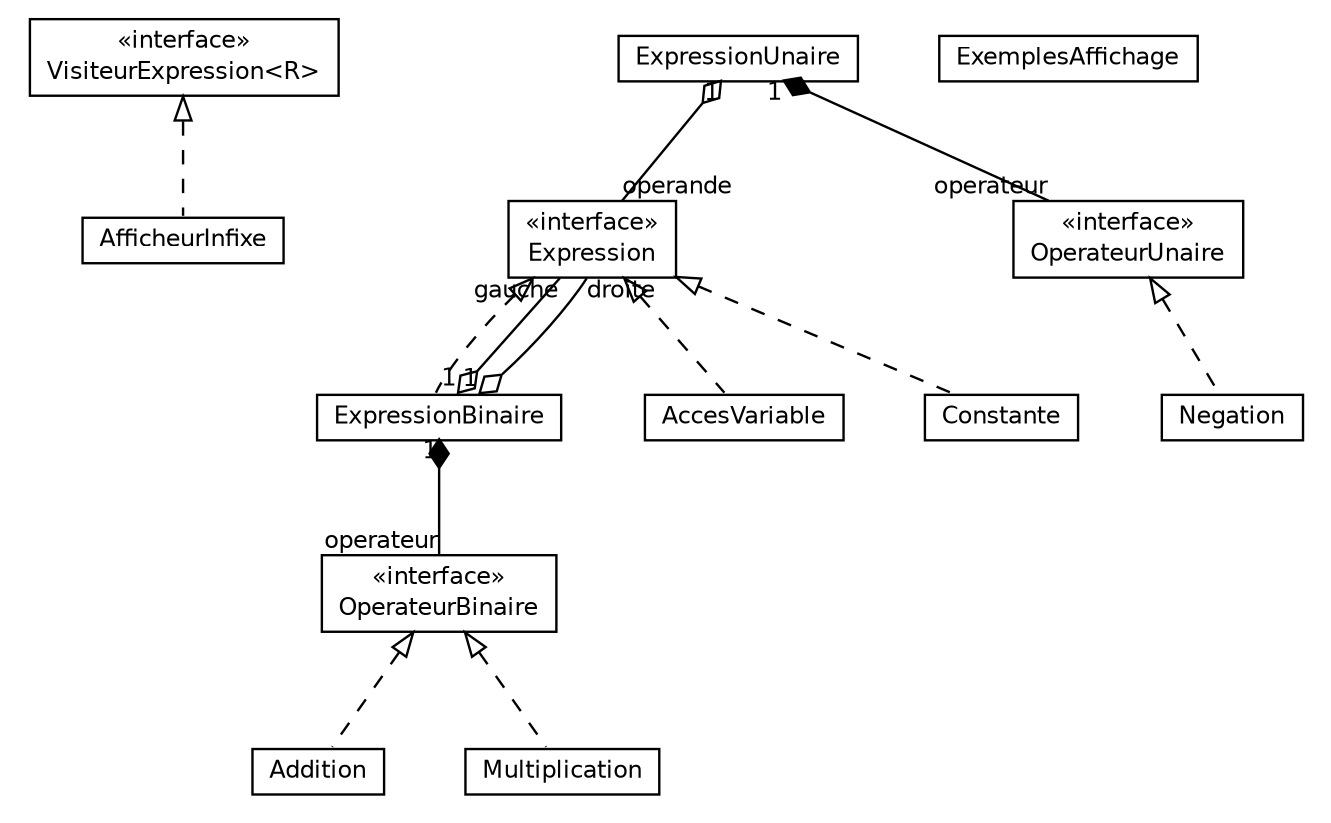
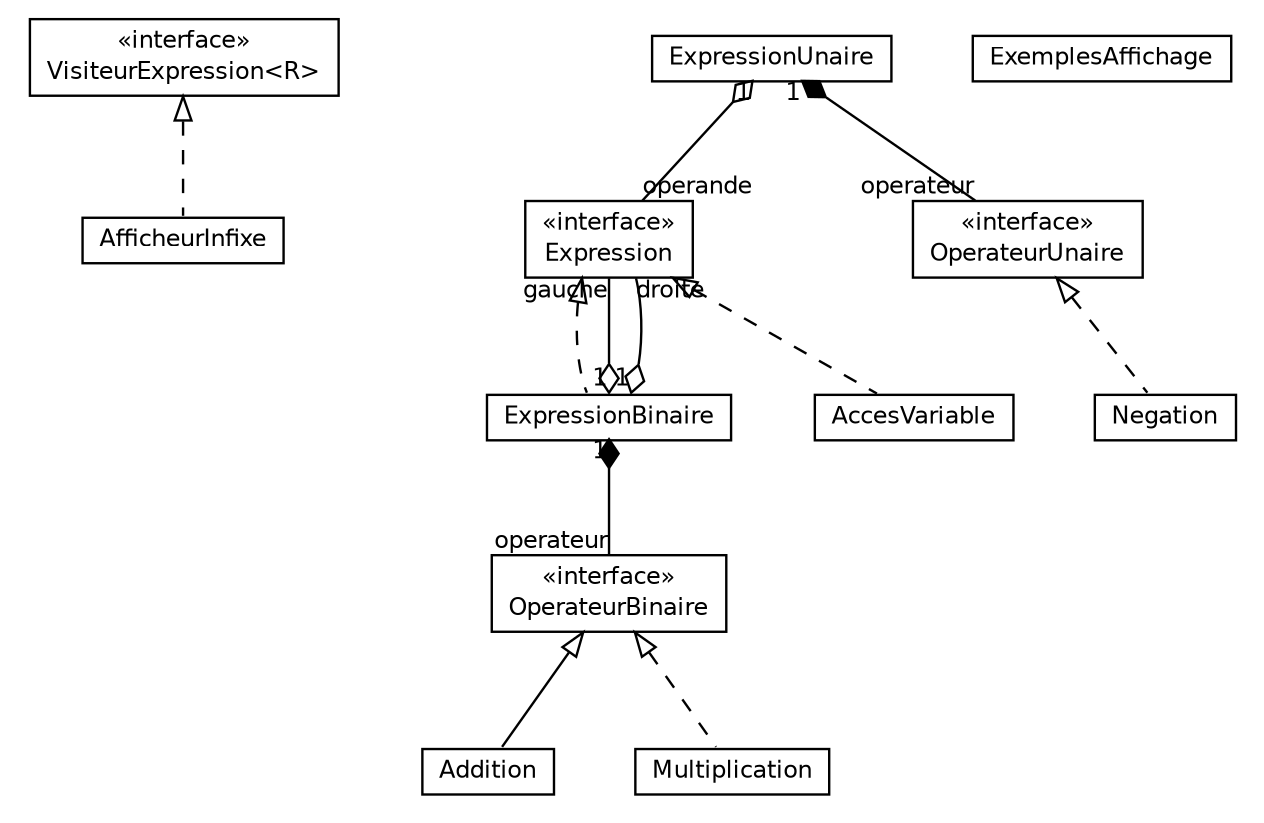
node "Constante": removed
edge "Addition" -> "OperateurBinaire": style dashed -> solid
